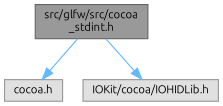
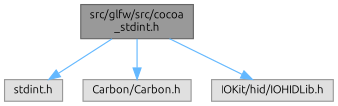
node "cocoa.h": label "cocoa.h" -> "stdint.h"
node "Carbon/Carbon.h": added
node "IOKit/cocoa/IOHIDLib.h": label "IOKit/cocoa/IOHIDLib.h" -> "IOKit/hid/IOHIDLib.h"
